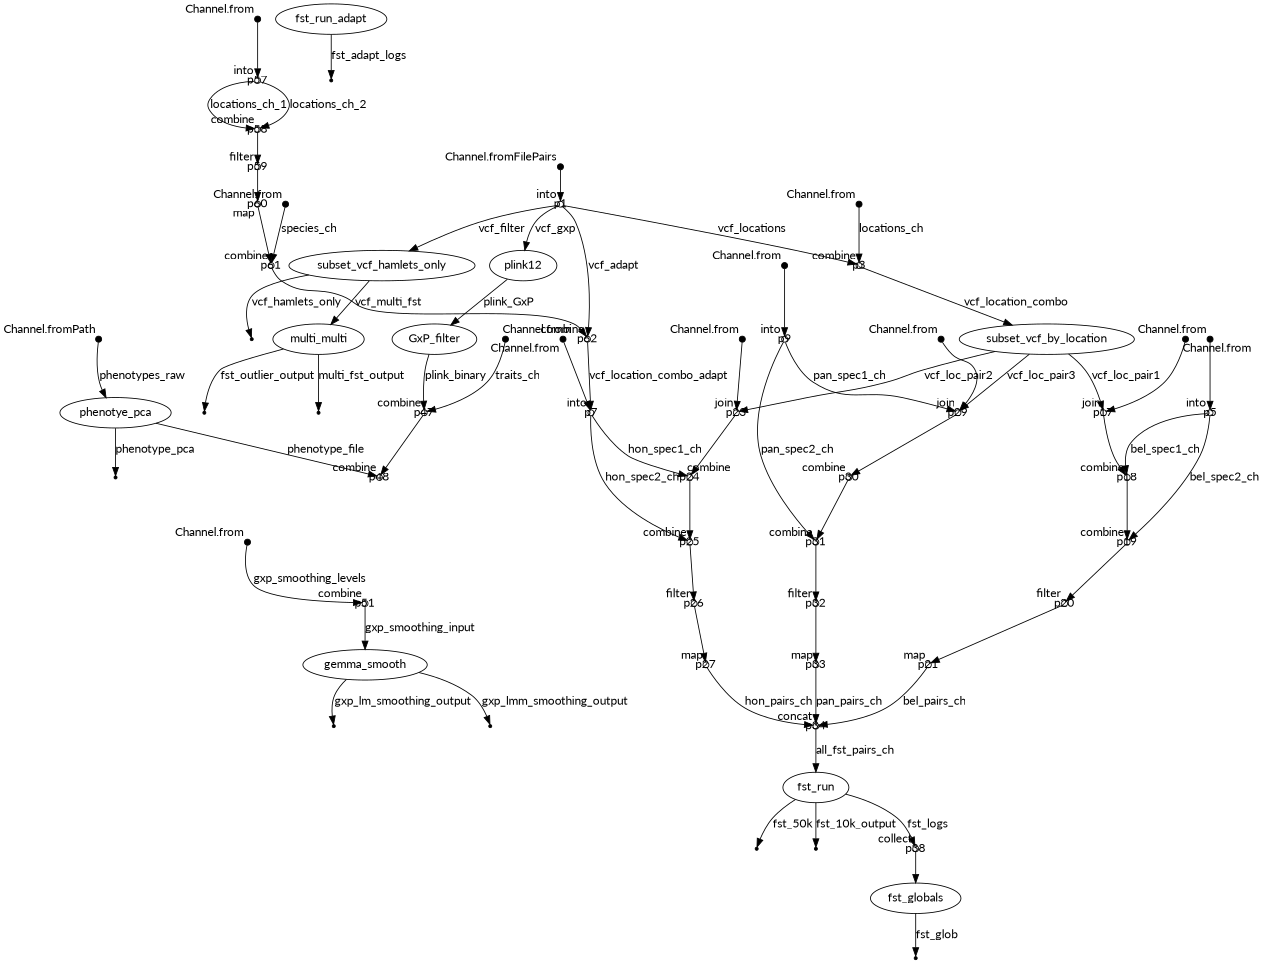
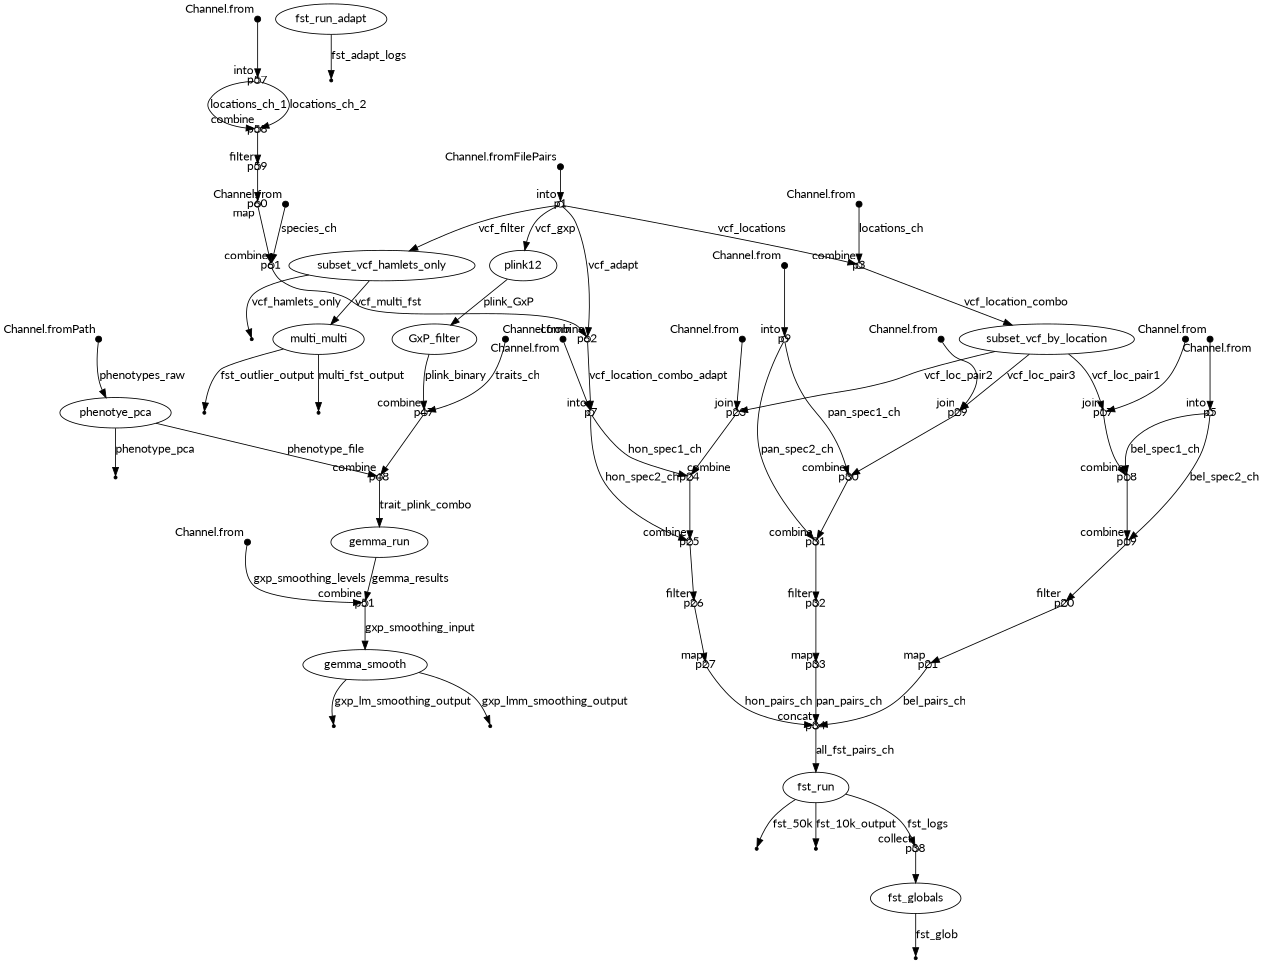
edge "p9 into" -> "p29 join": now "p9 into" -> "p30 combine"
node "gemma_run": added
